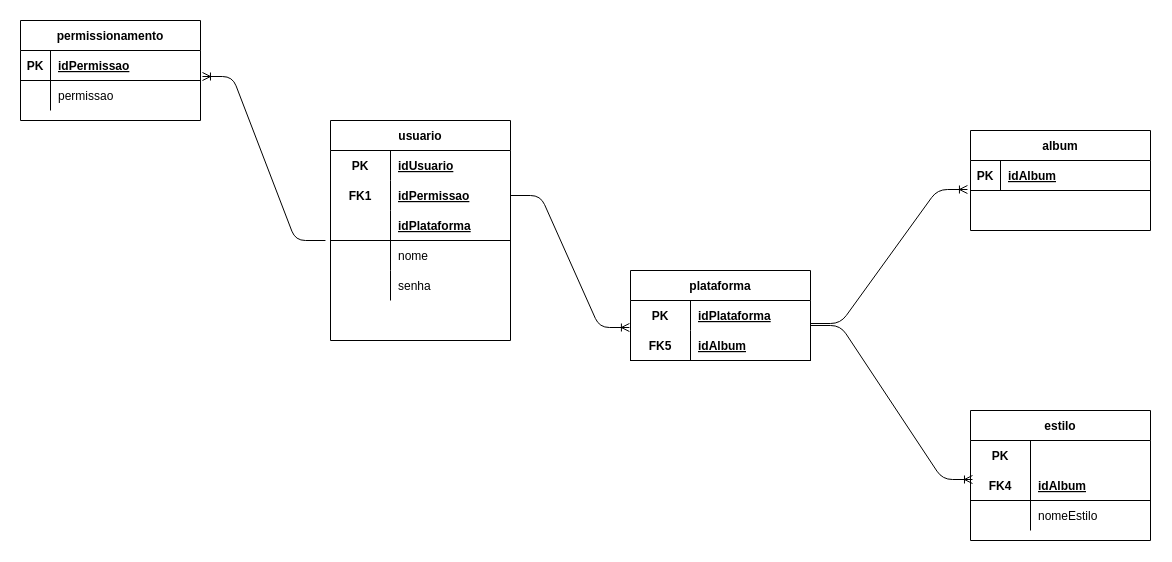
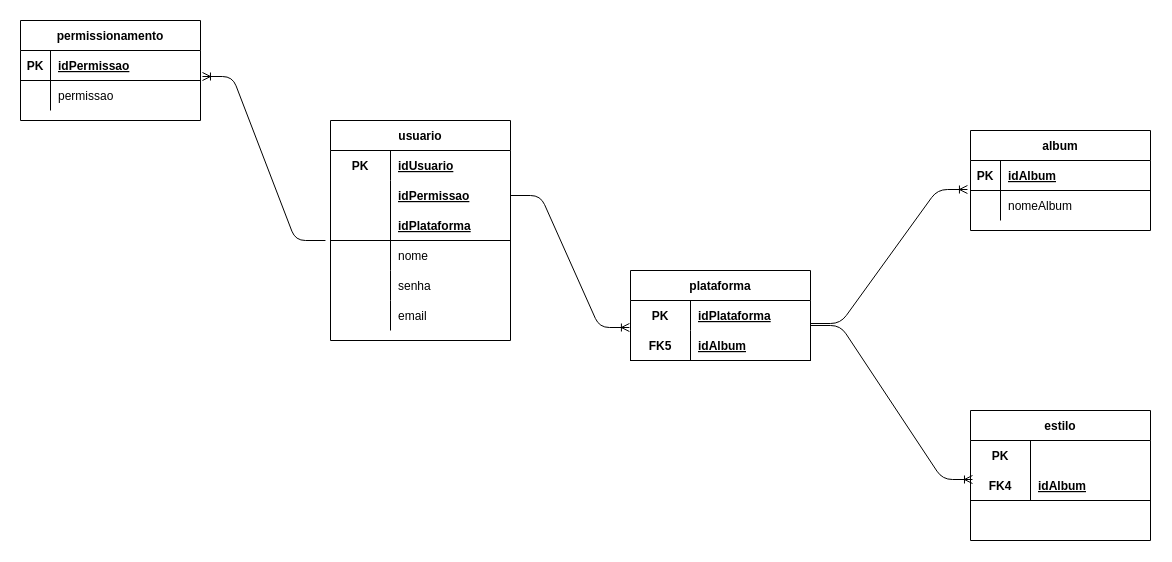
node "FK1": removed
node "nomeAlbum": added
node "email": added
node "nomeEstilo": removed
